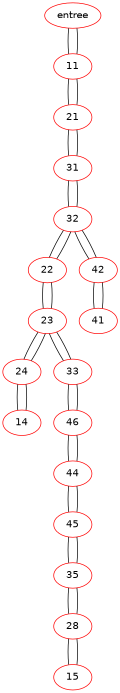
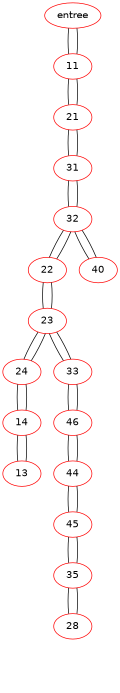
node "42": label "42" -> "40"
node "41": removed
node "13": added
node "15": removed
